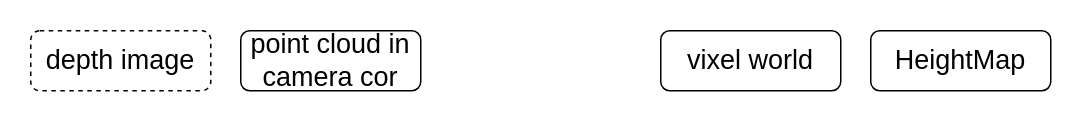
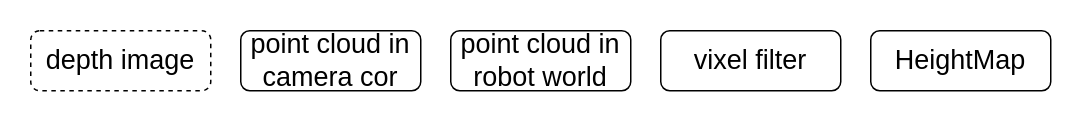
node "point cloud in robot world": added
node "vixel world": label "vixel world" -> "vixel filter"
